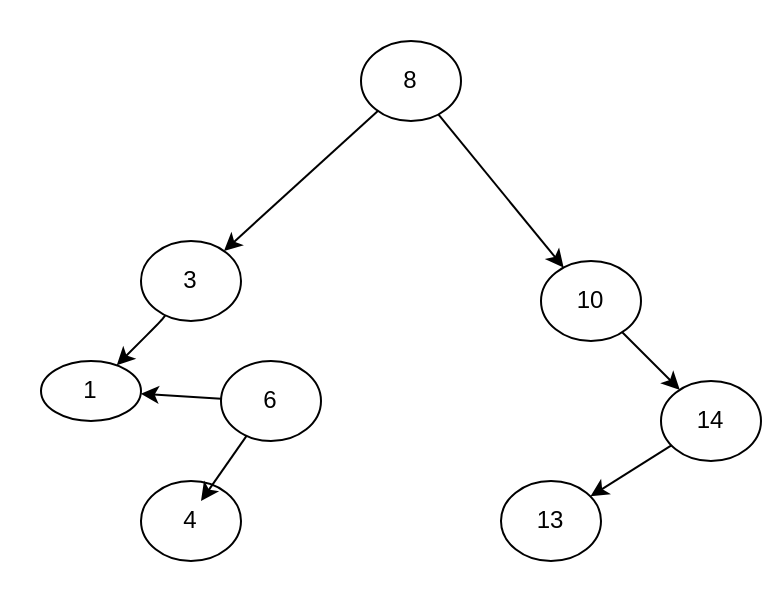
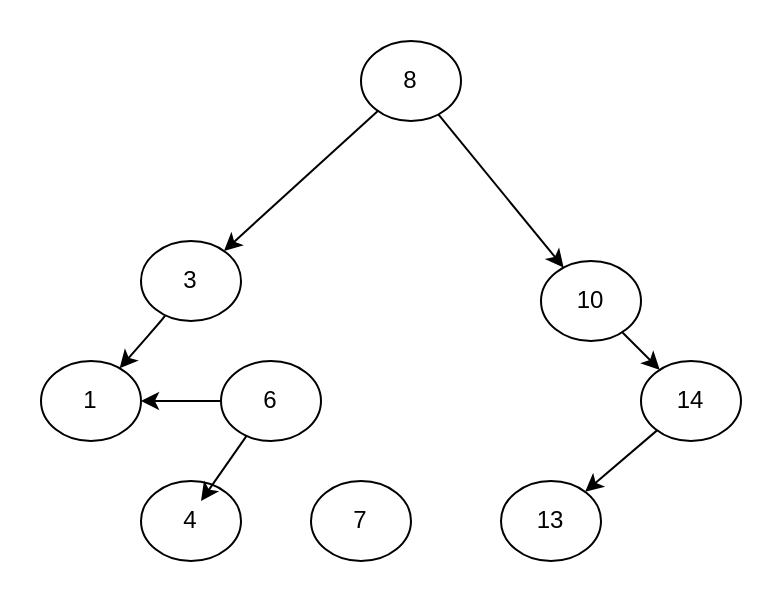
node "1": size 100x60 -> 100x80
node "14": moved (711, 421) -> (691, 401)
node "7": added
